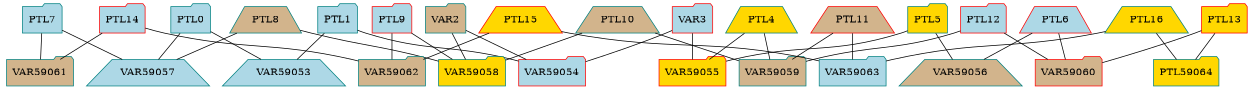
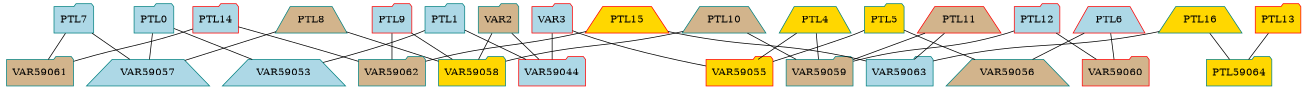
edge "PTL13" -- "VAR59060": removed
node "VAR59054": label "VAR59054" -> "VAR59044"
